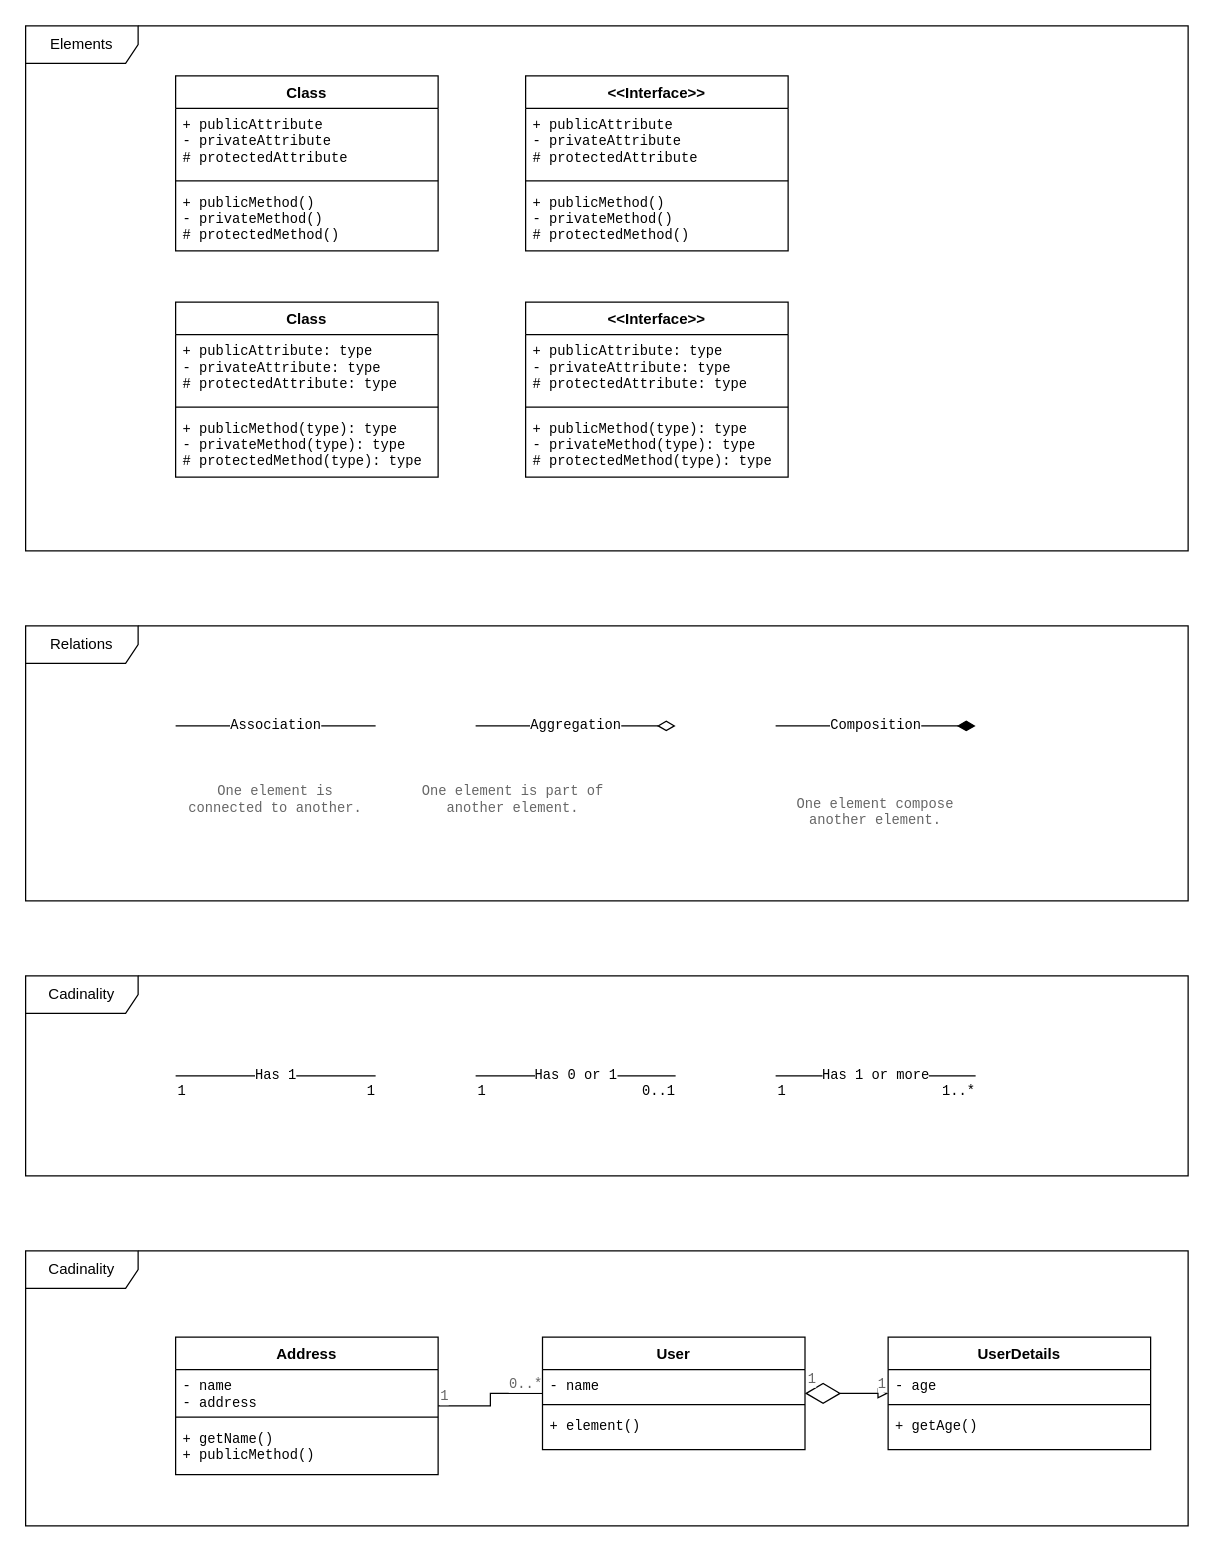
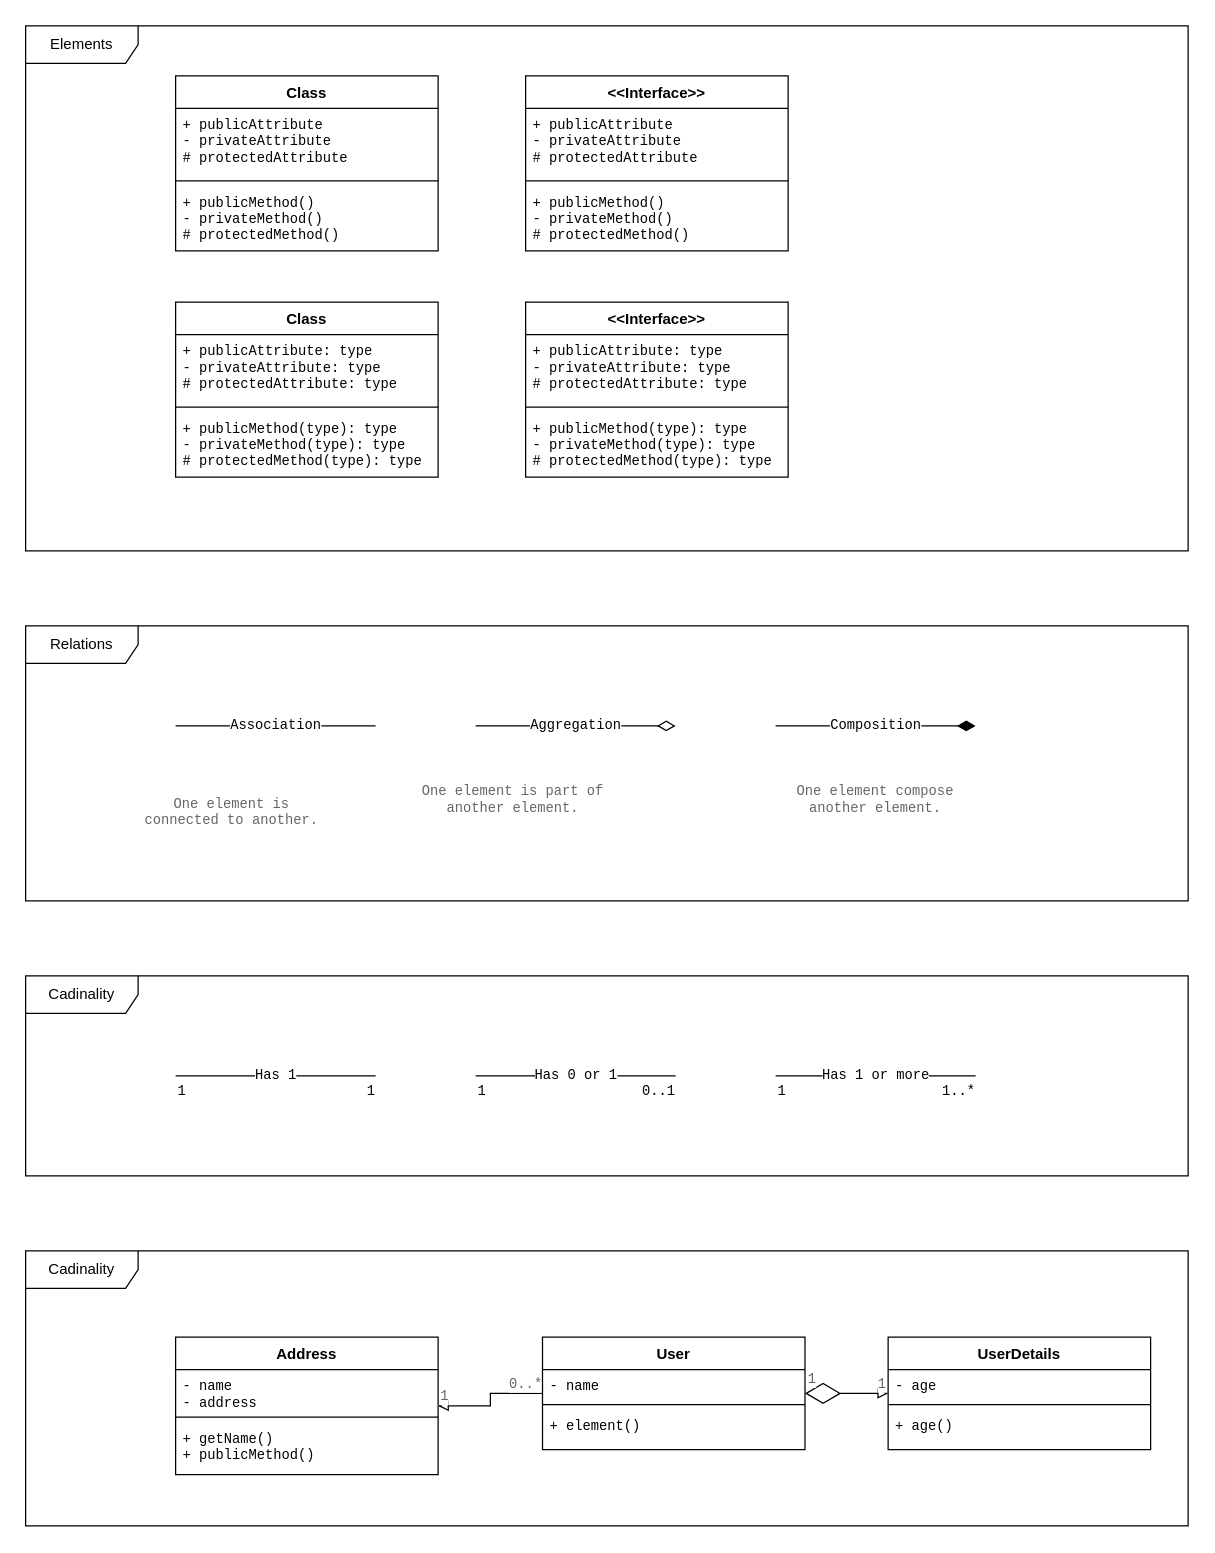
node "One element is connected to another.": moved (276, 826) -> (232, 838)
node "One element compose another element.": moved (876, 838) -> (876, 826)
edge "User" -- "Address": arrowhead none -> block
node "+ getAge()": label "+ getAge()" -> "+ age()"
